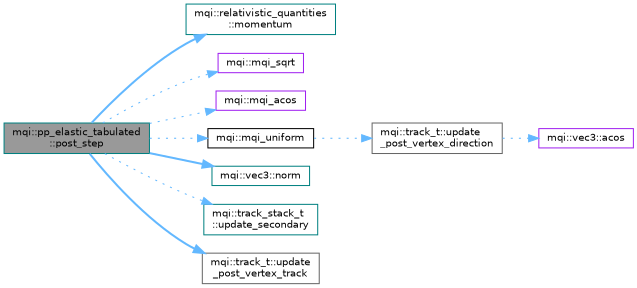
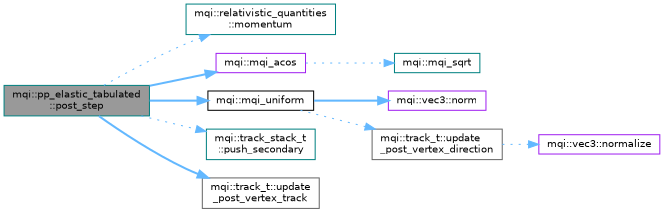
node "mqi::mqi_sqrt": color purple -> teal
edge "mqi::pp_elastic_tabulated ::post_step" -> "mqi::relativistic_quantities ::momentum": style bold -> dotted
edge "mqi::pp_elastic_tabulated ::post_step" -> "mqi::mqi_sqrt": now "mqi::mqi_acos" -> "mqi::mqi_sqrt"
edge "mqi::pp_elastic_tabulated ::post_step" -> "mqi::mqi_acos": style dotted -> bold
edge "mqi::pp_elastic_tabulated ::post_step" -> "mqi::mqi_uniform": style dotted -> bold
node "mqi::vec3::acos": label "mqi::vec3::acos" -> "mqi::vec3::normalize"
edge "mqi::pp_elastic_tabulated ::post_step" -> "mqi::vec3::norm": now "mqi::mqi_uniform" -> "mqi::vec3::norm"
node "mqi::vec3::norm": color teal -> purple
node "mqi::track_stack_t ::update_secondary": label "mqi::track_stack_t ::update_secondary" -> "mqi::track_stack_t ::push_secondary"
